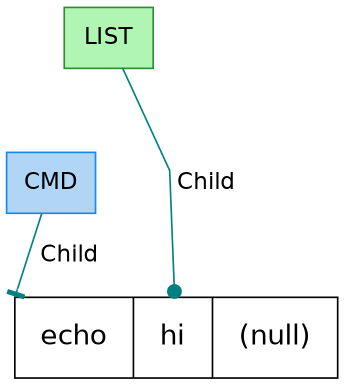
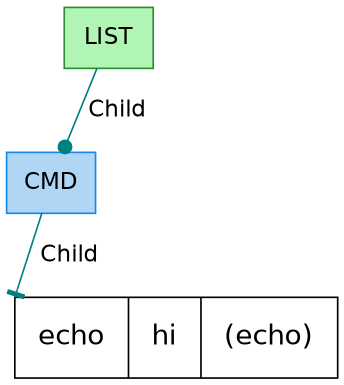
edge "LIST" -> "echo": now "LIST" -> "CMD"
node "echo": text "(null)" -> "(echo)"
